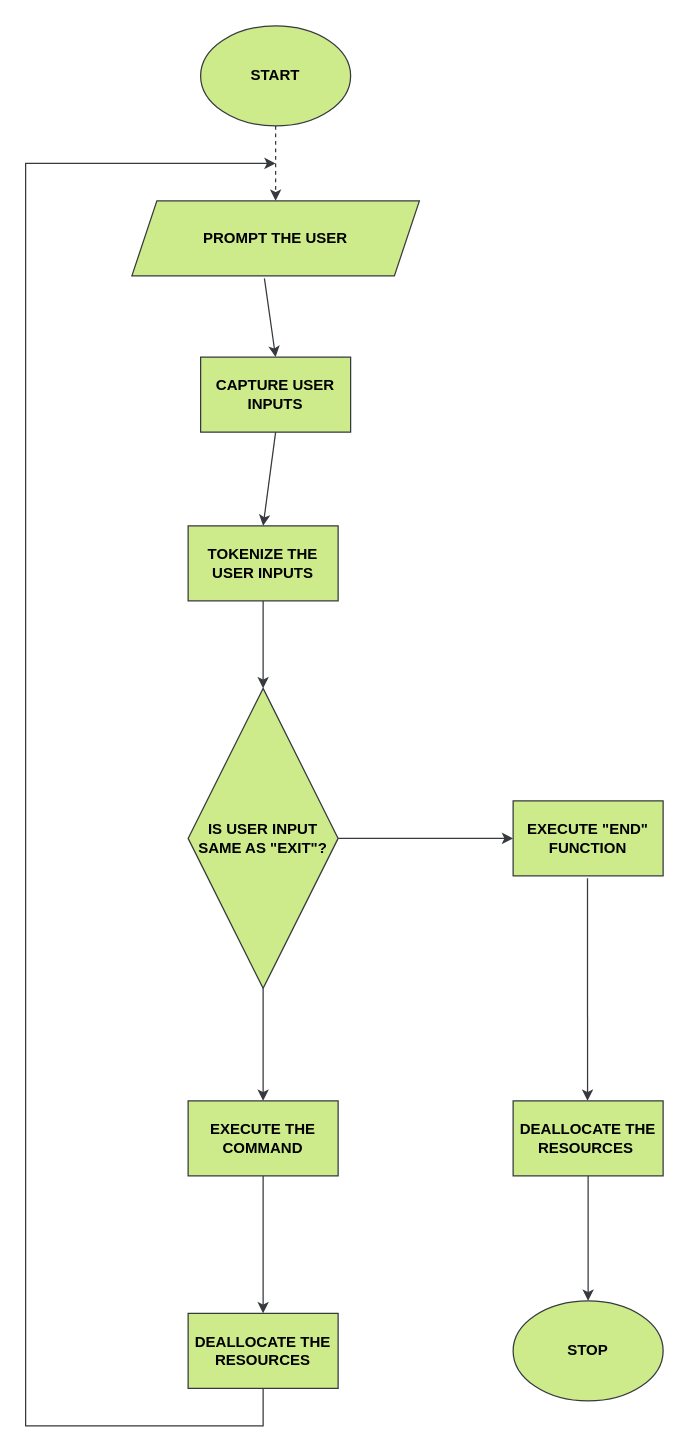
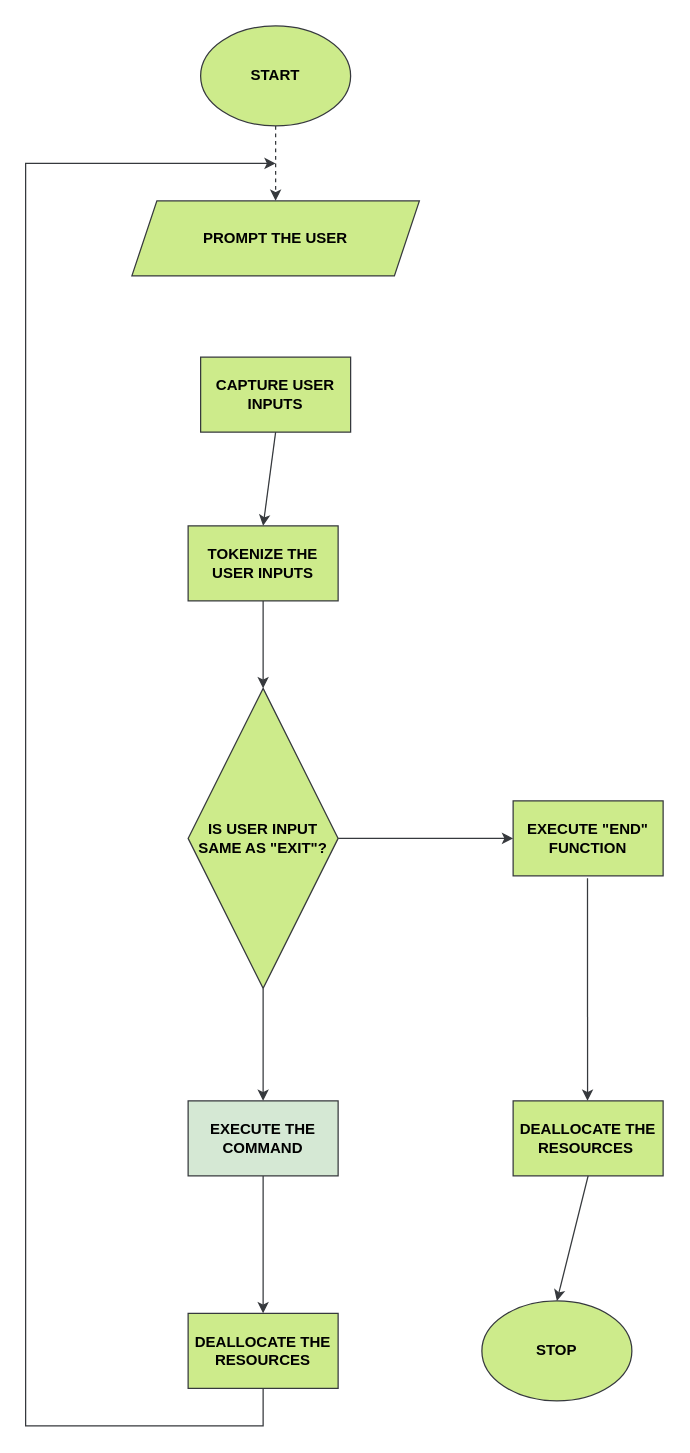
edge "PROMPT THE USER" -> "CAPTURE USER INPUTS": removed
node "EXECUTE THE COMMAND": fillcolor #cdeb8b -> #d5e8d4
node "STOP": moved (588, 1351) -> (557, 1351)
